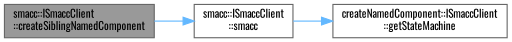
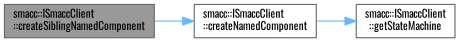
node "smacc::ISmaccClient ::smacc": label "smacc::ISmaccClient ::smacc" -> "smacc::ISmaccClient ::createNamedComponent"
node "createNamedComponent::ISmaccClient ::getStateMachine": label "createNamedComponent::ISmaccClient ::getStateMachine" -> "smacc::ISmaccClient ::getStateMachine"
